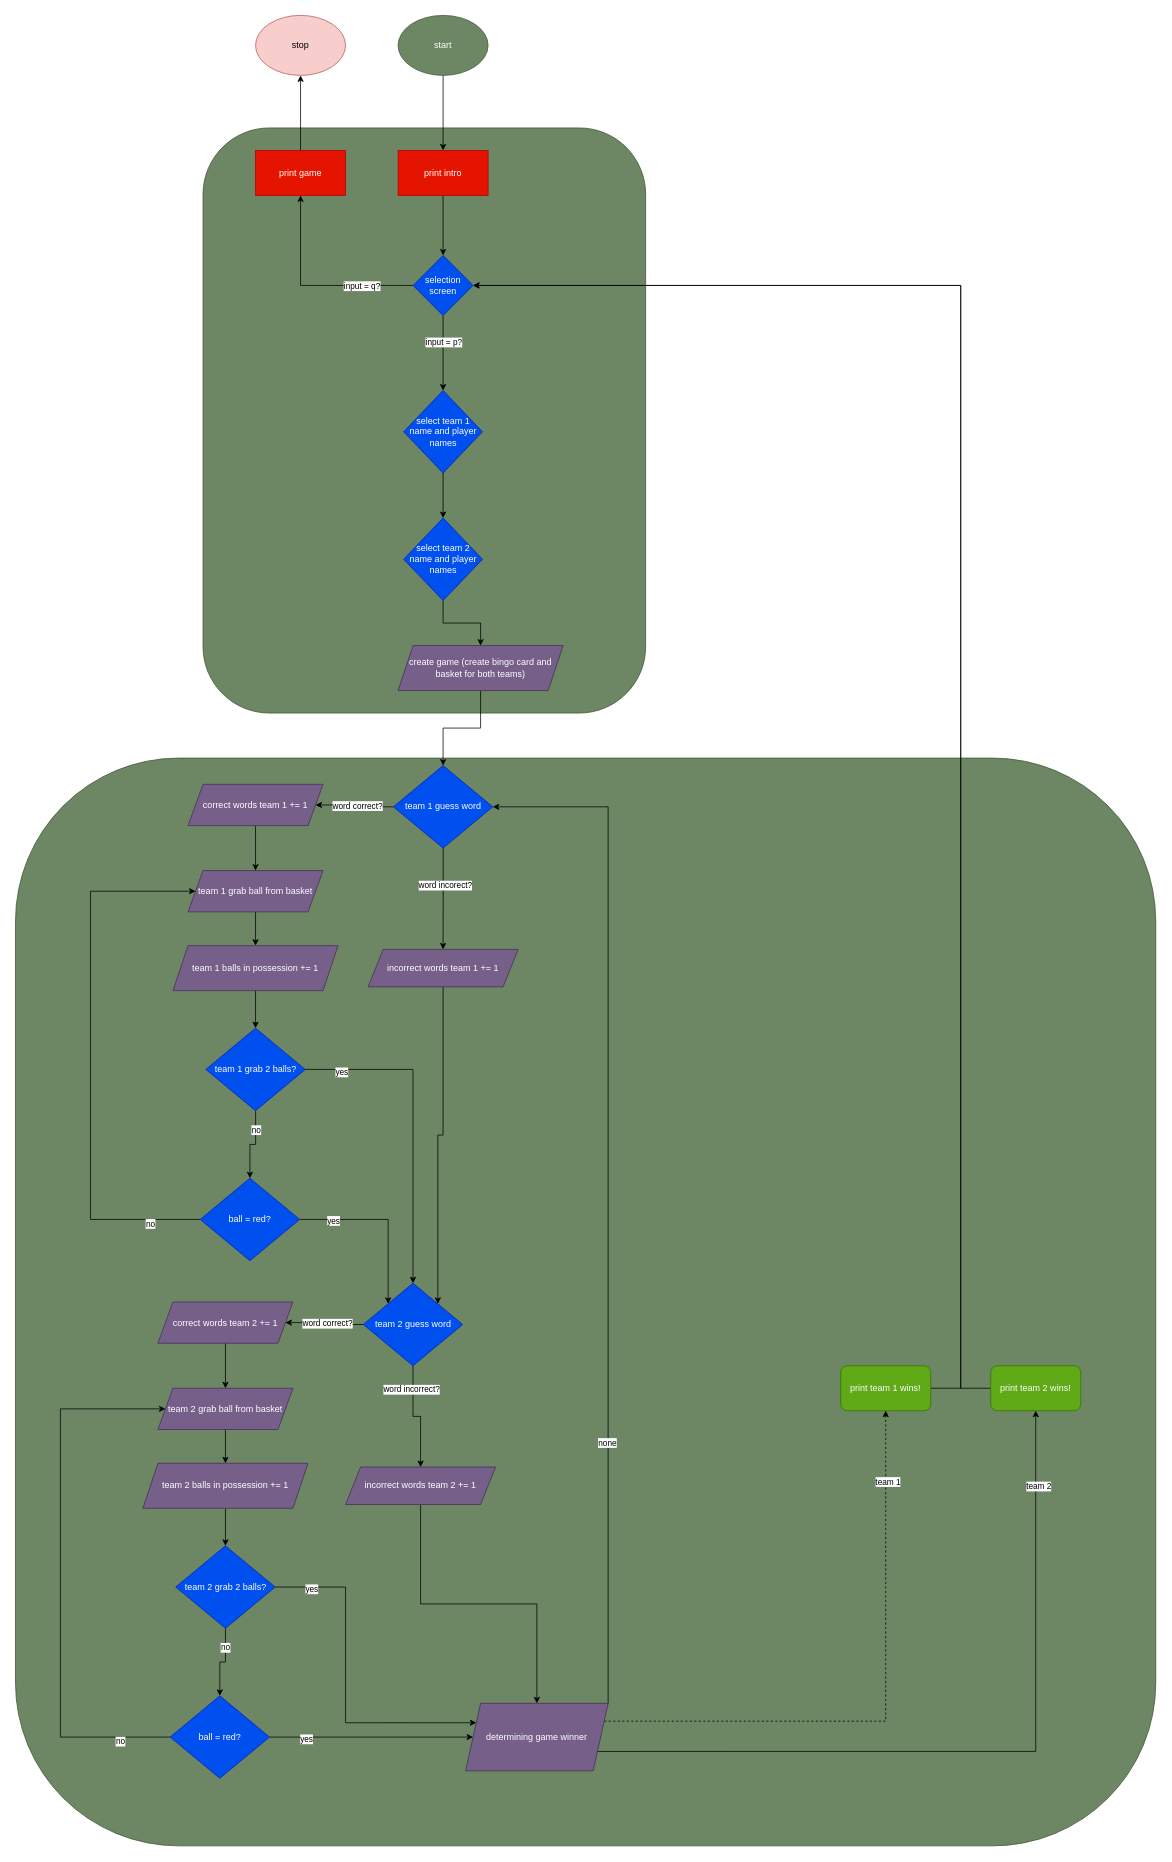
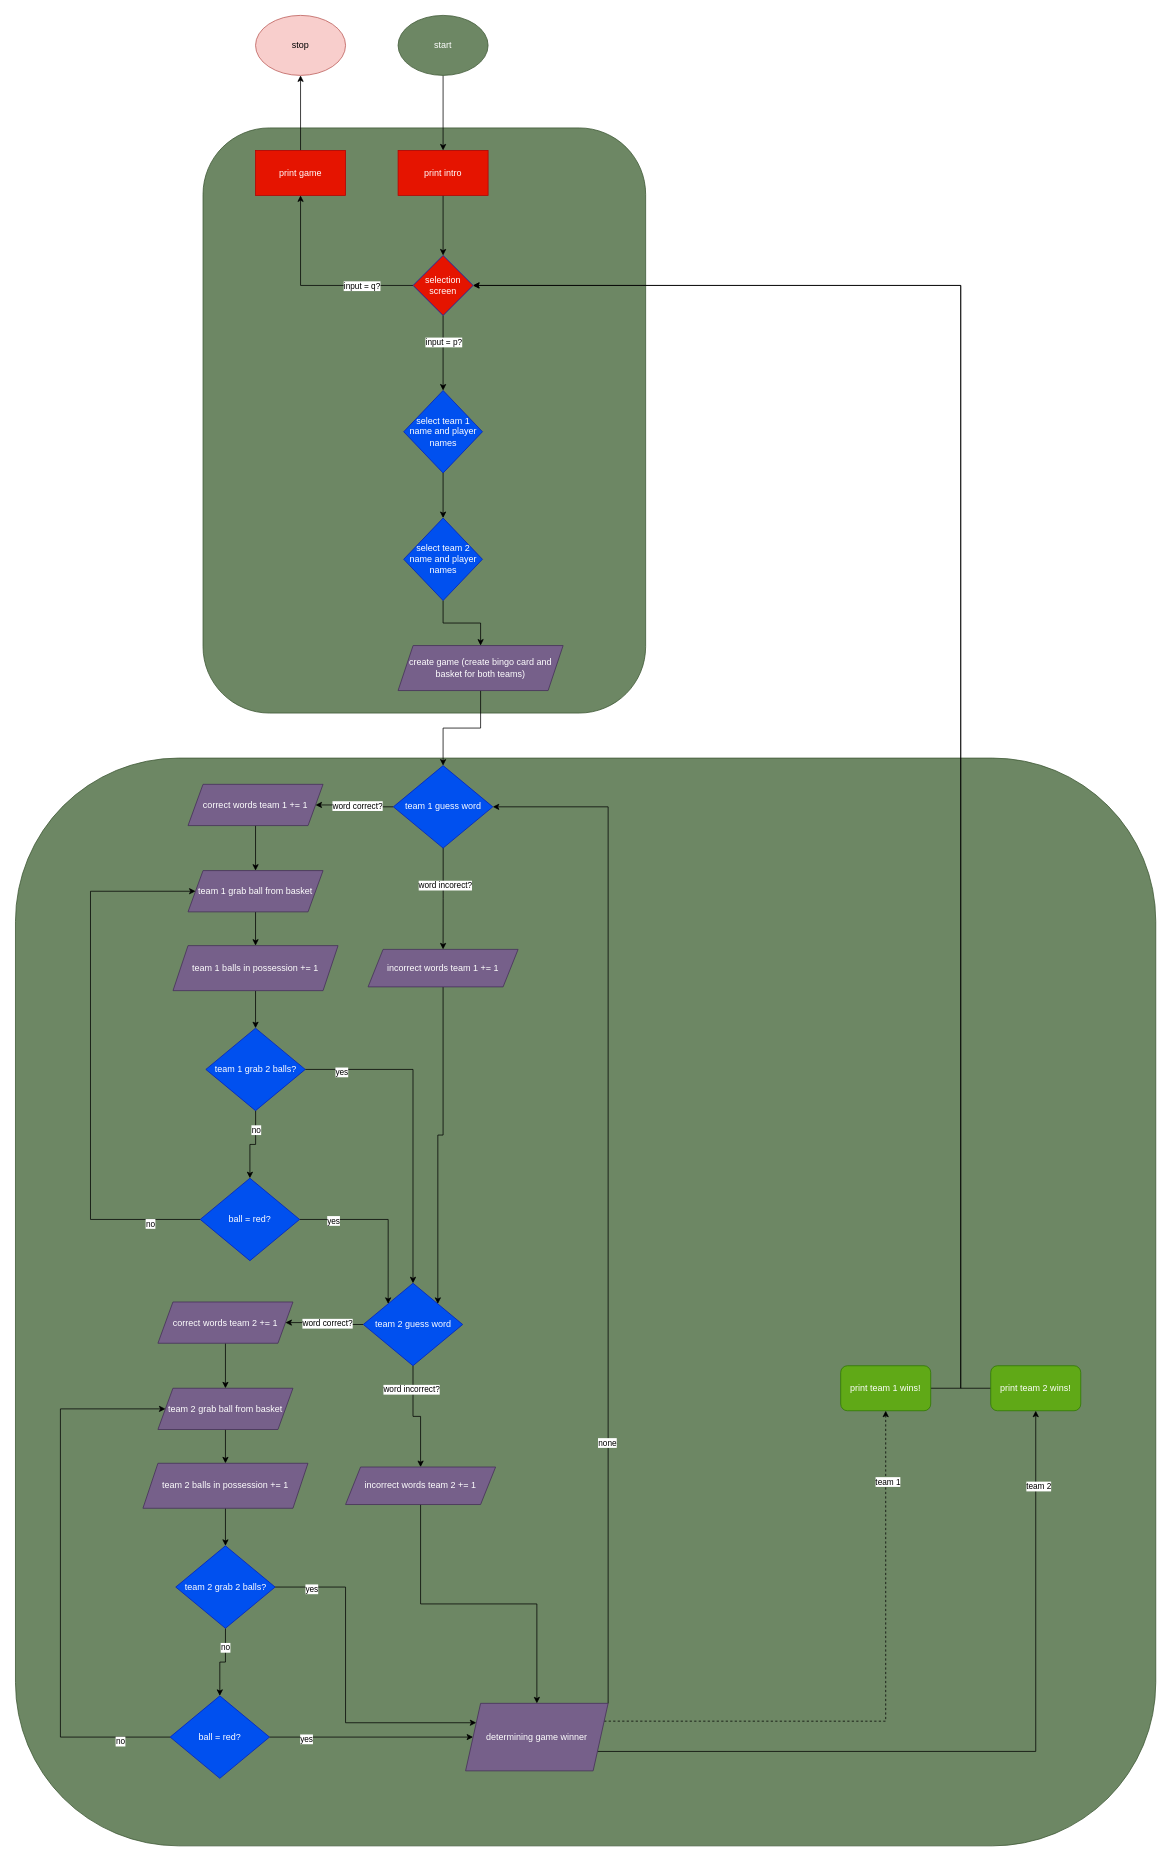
node "selection screen": fillcolor #0050ef -> #e51400
